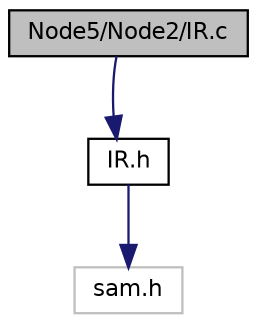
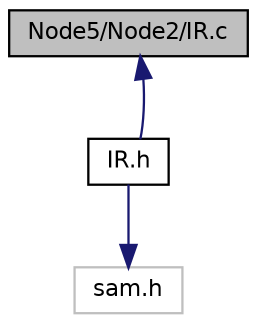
edge "Node5/Node2/IR.c" -> "IR.h": reversed
